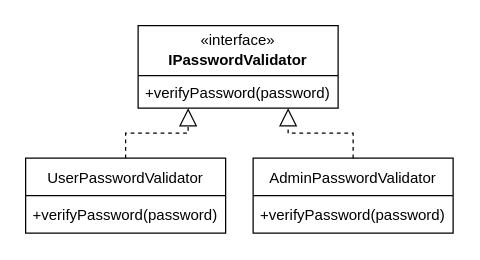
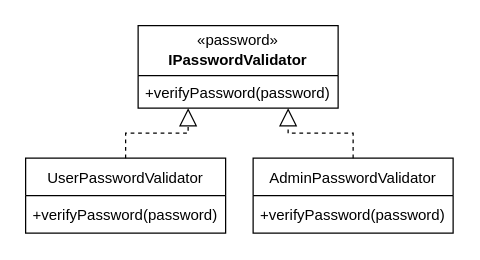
node "«interface»": label "«interface»" -> "«password»"
